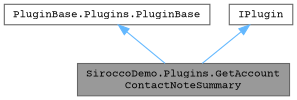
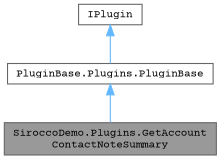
edge "SiroccoDemo.Plugins.GetAccount ContactNoteSummary" -> "IPlugin": now "PluginBase.Plugins.PluginBase" -> "IPlugin"
